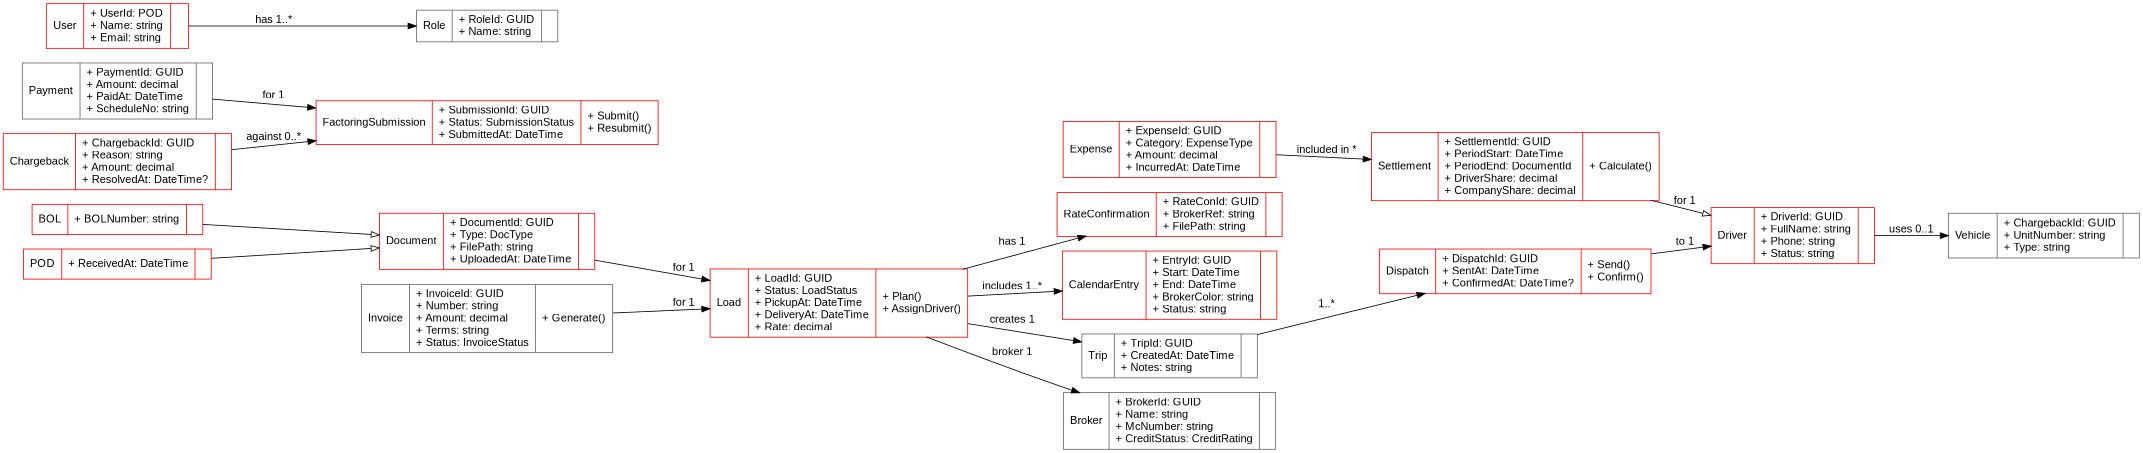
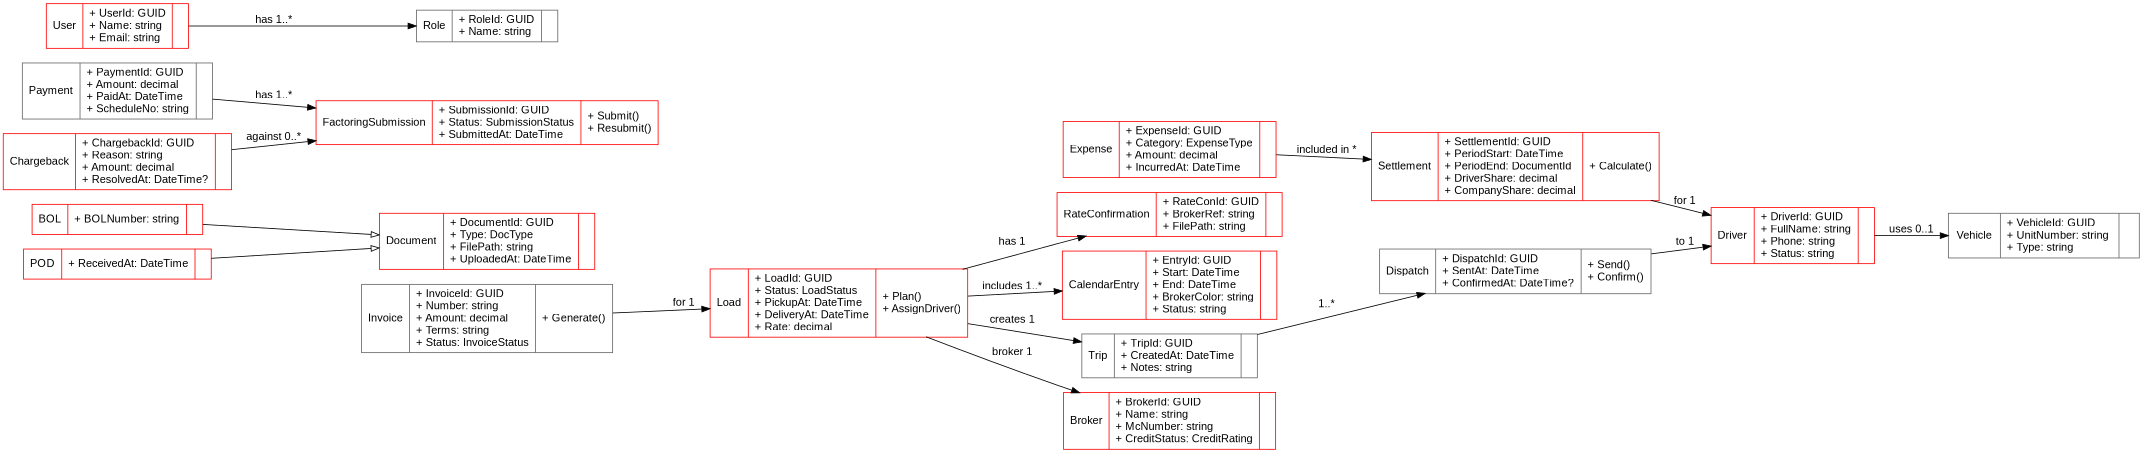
node "User": text "+ UserId: POD" -> "+ UserId: GUID"
edge "Payment" -> "FactoringSubmission": label "for 1" -> "has 1..*"
edge "Settlement" -> "Driver": arrowhead onormal -> normal
node "Vehicle": text "+ ChargebackId: GUID" -> "+ VehicleId: GUID"
edge "Document" -> "Load": removed, label "for 1"
node "Dispatch": color red -> gray40
node "Broker": color gray40 -> red
